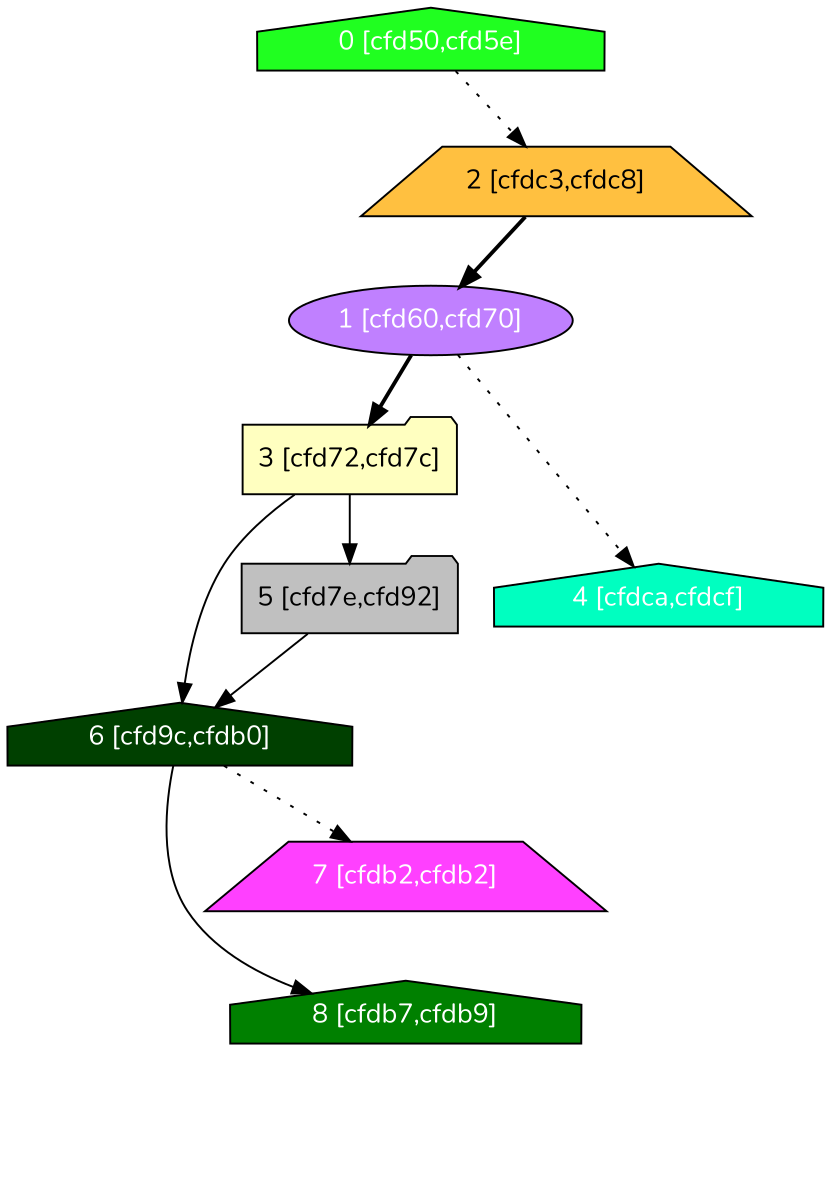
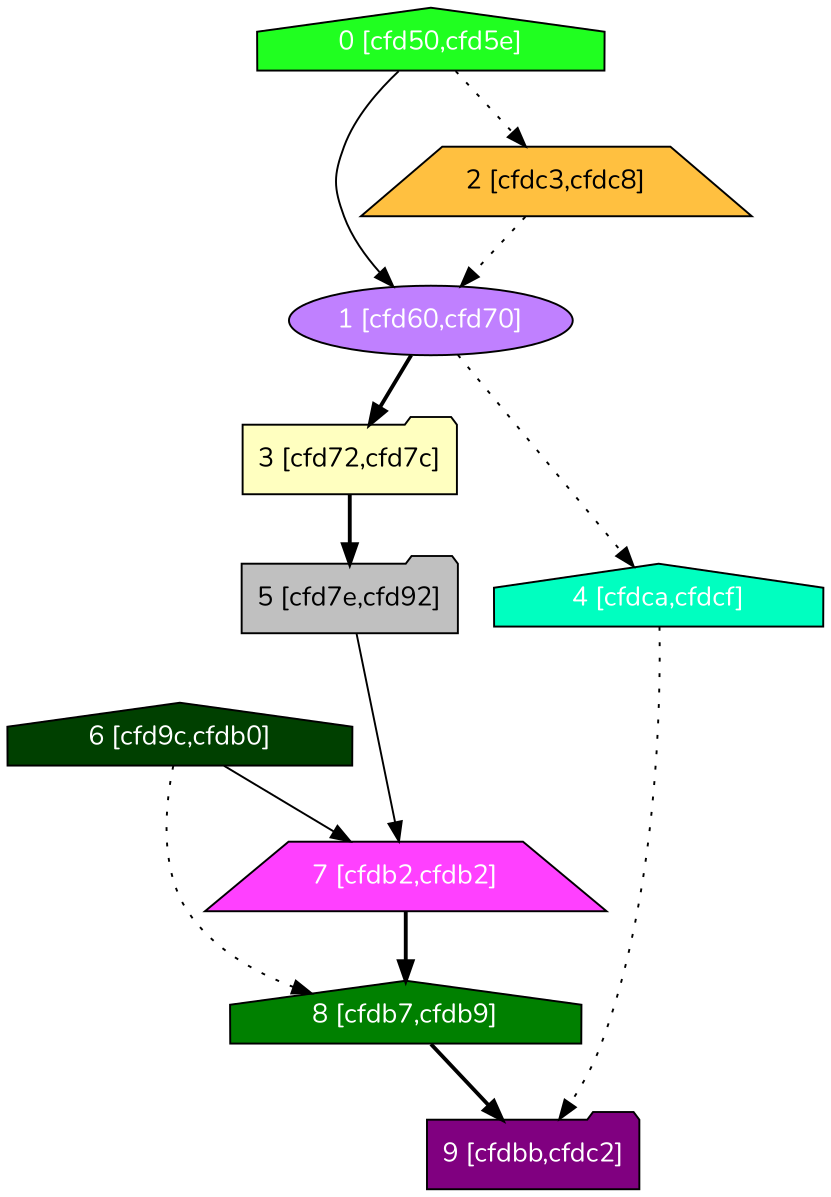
edge "0 [cfd50,cfd5e]" -> "1 [cfd60,cfd70]": added
edge "2 [cfdc3,cfdc8]" -> "1 [cfd60,cfd70]": style bold -> dotted
edge "3 [cfd72,cfd7c]" -> "5 [cfd7e,cfd92]": style solid -> bold
edge "3 [cfd72,cfd7c]" -> "6 [cfd9c,cfdb0]": removed
edge "5 [cfd7e,cfd92]" -> "6 [cfd9c,cfdb0]": now "5 [cfd7e,cfd92]" -> "7 [cfdb2,cfdb2]"
edge "6 [cfd9c,cfdb0]" -> "7 [cfdb2,cfdb2]": style dotted -> solid
edge "6 [cfd9c,cfdb0]" -> "8 [cfdb7,cfdb9]": style solid -> dotted
edge "7 [cfdb2,cfdb2]" -> "8 [cfdb7,cfdb9]": added
node "9 [cfdbb,cfdc2]": added
